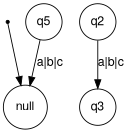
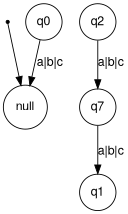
node "q5": label "q5" -> "q0"
node "q3": label "q3" -> "q7"
node "q1": added
